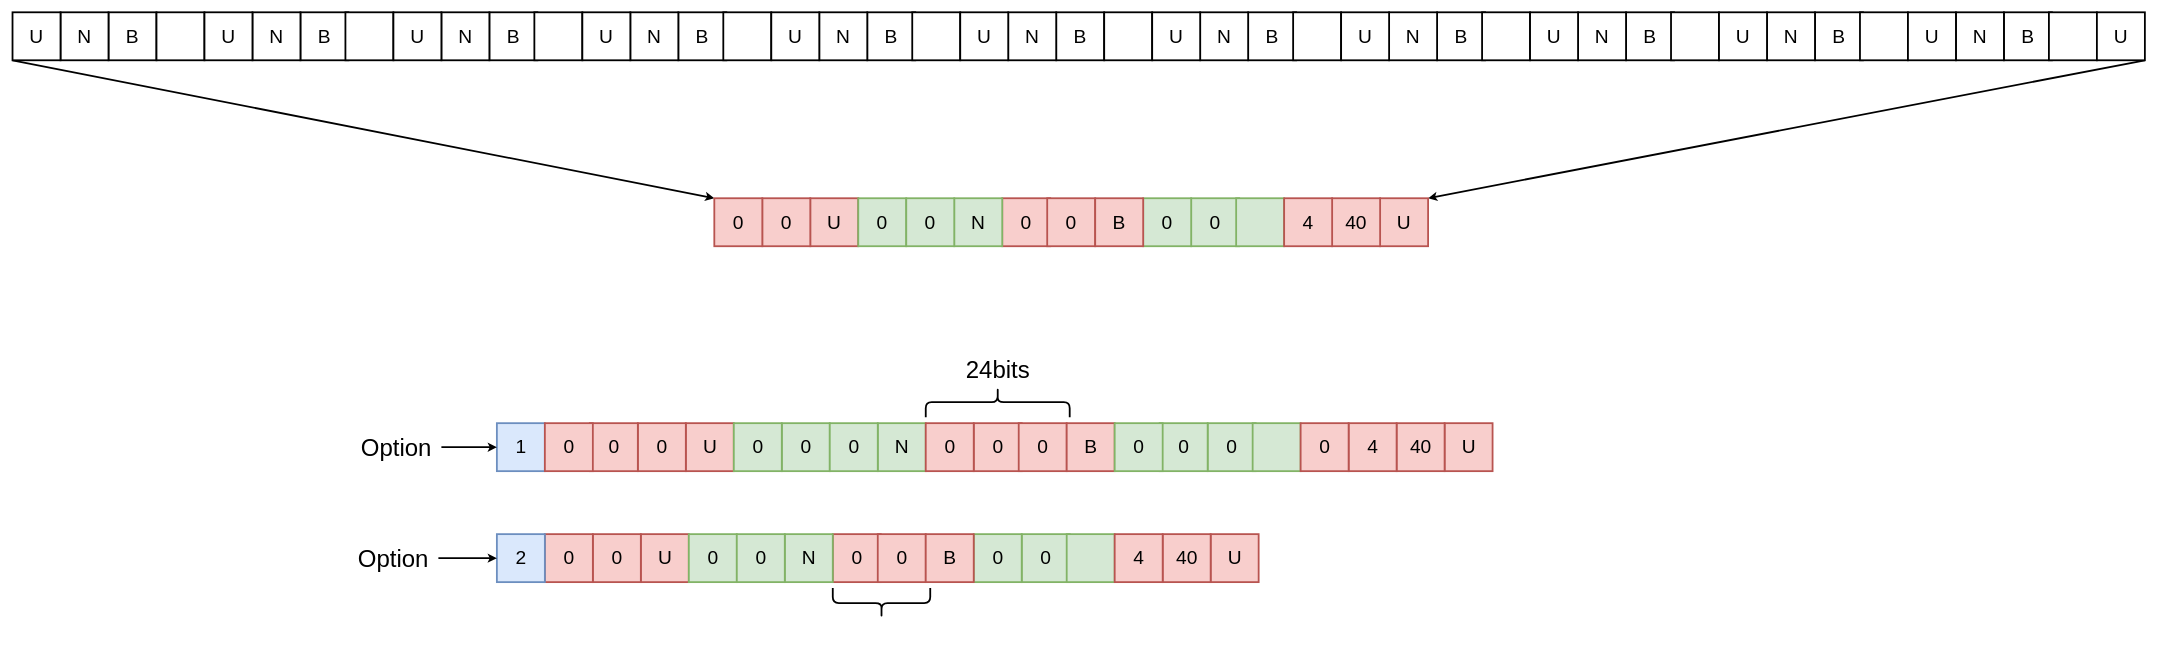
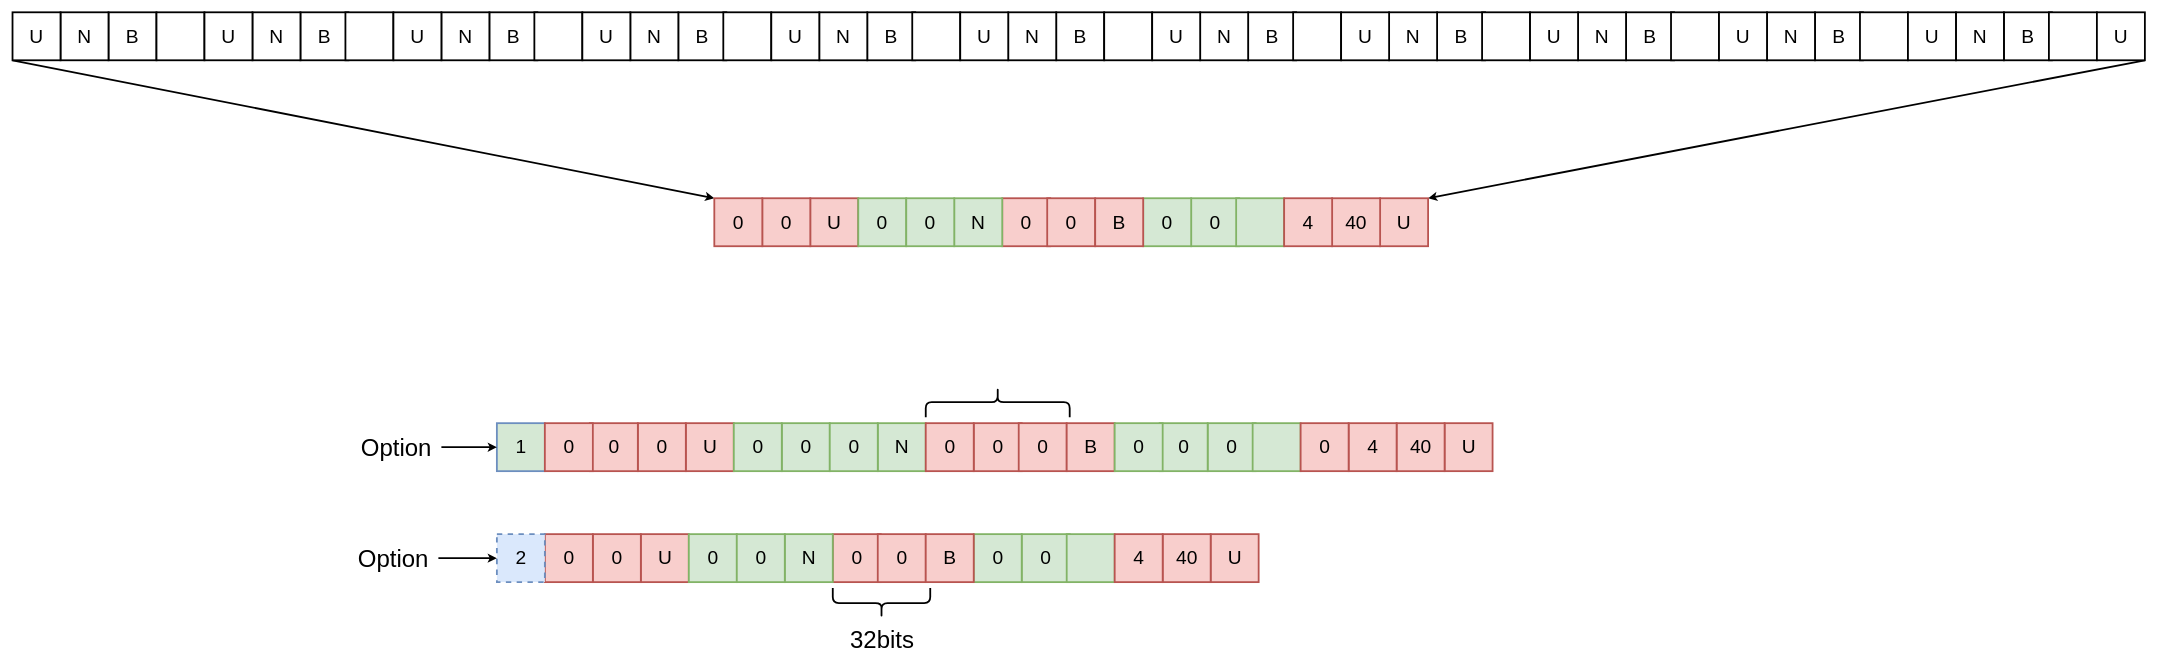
node "24bits": removed
node "1": fillcolor #dae8fc -> #d5e8d4
node "2": style solid -> dashed
node "32bits": added
